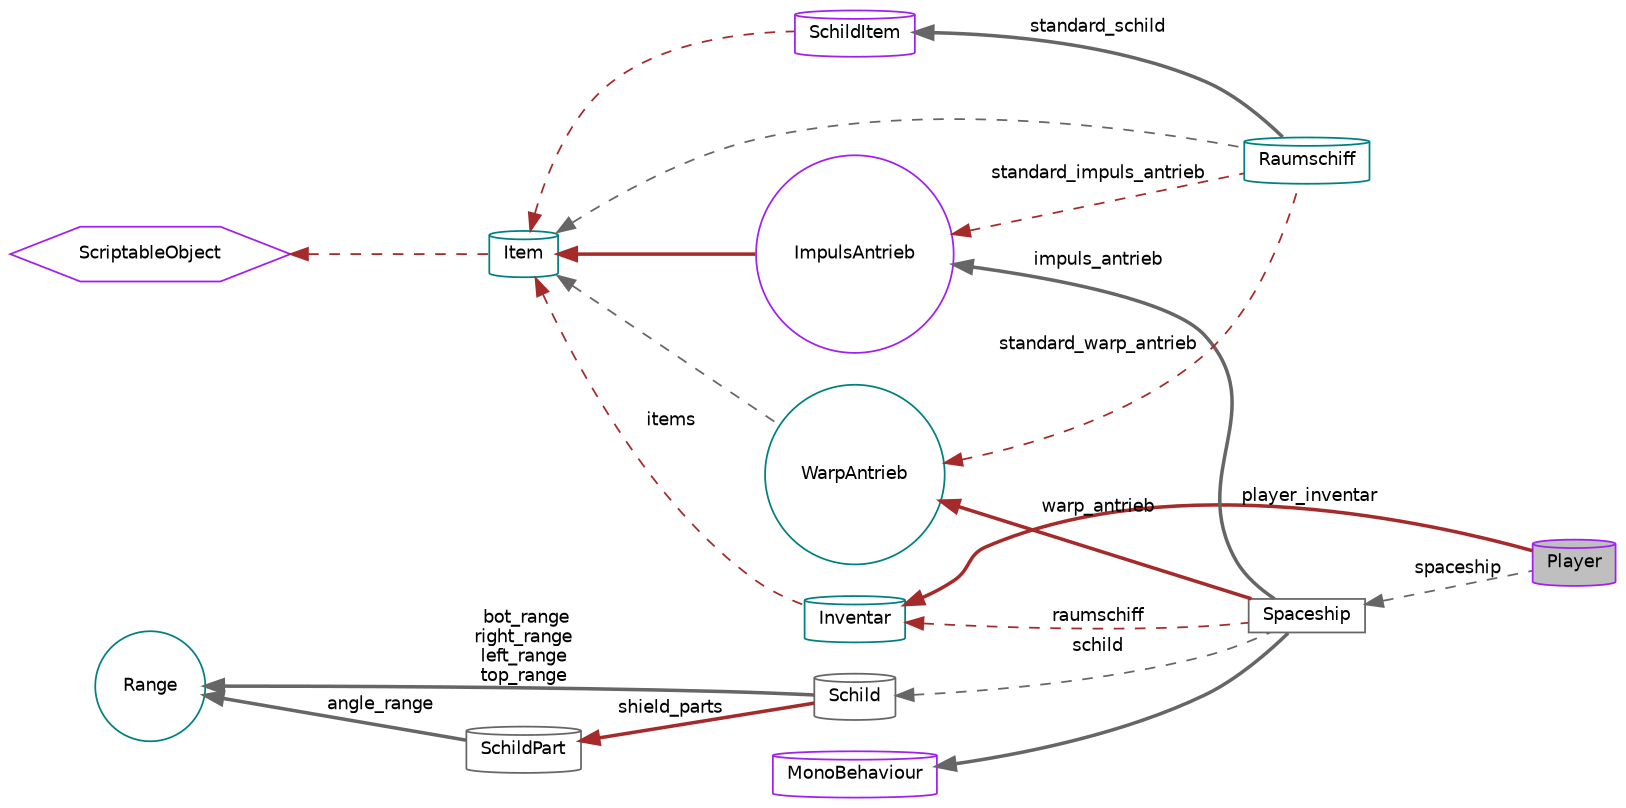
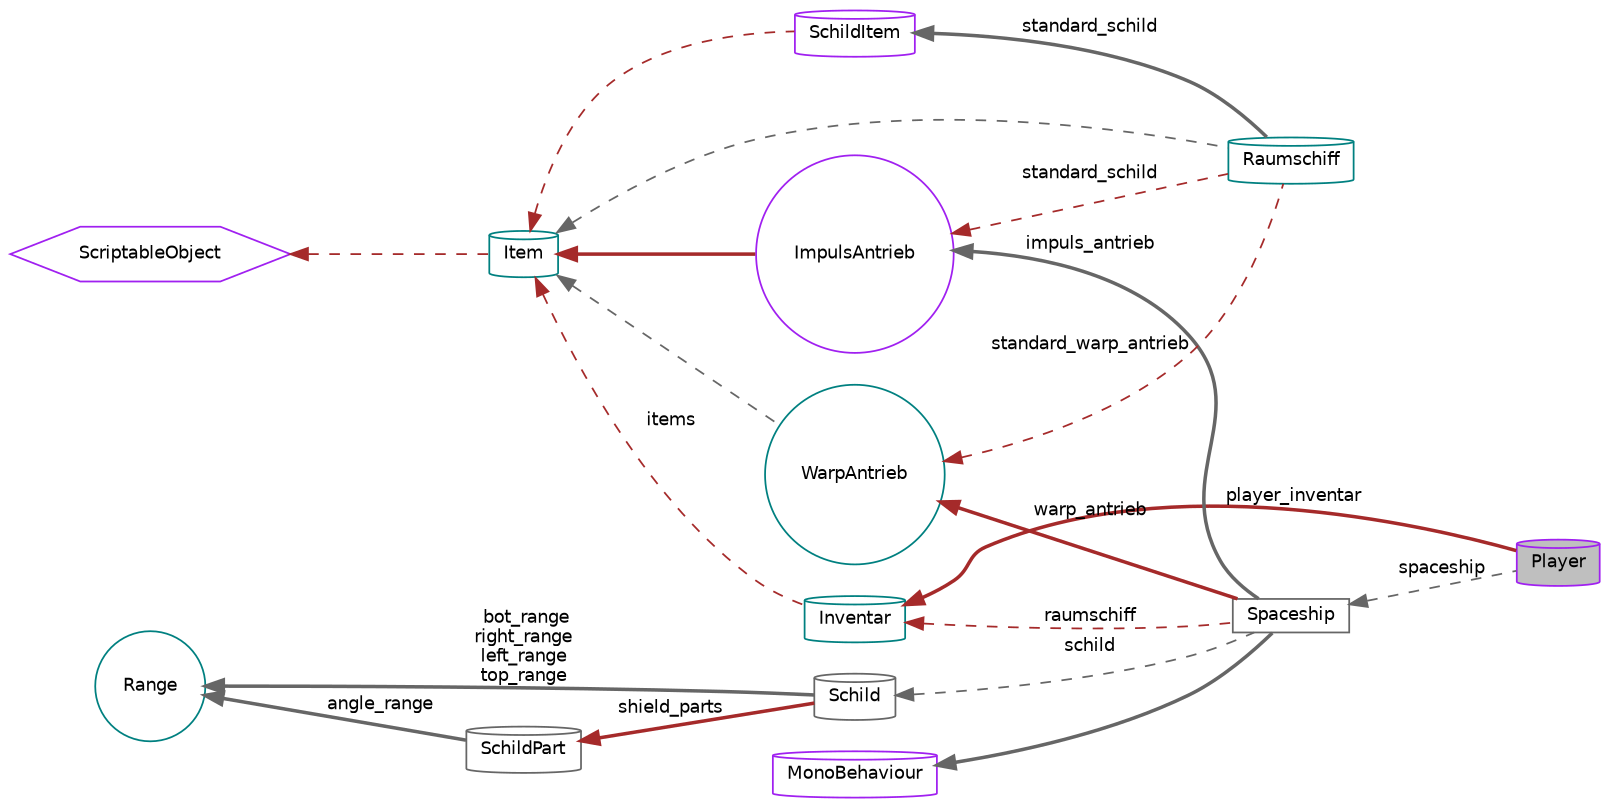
edge "Raumschiff" -> "ImpulsAntrieb": label " standard_impuls_antrieb" -> " standard_schild"
